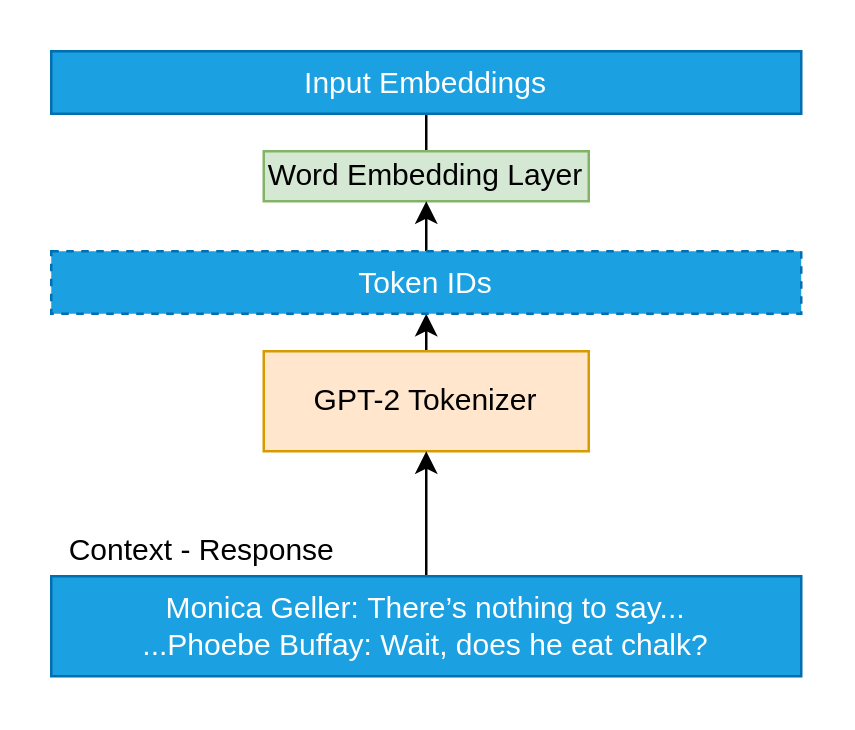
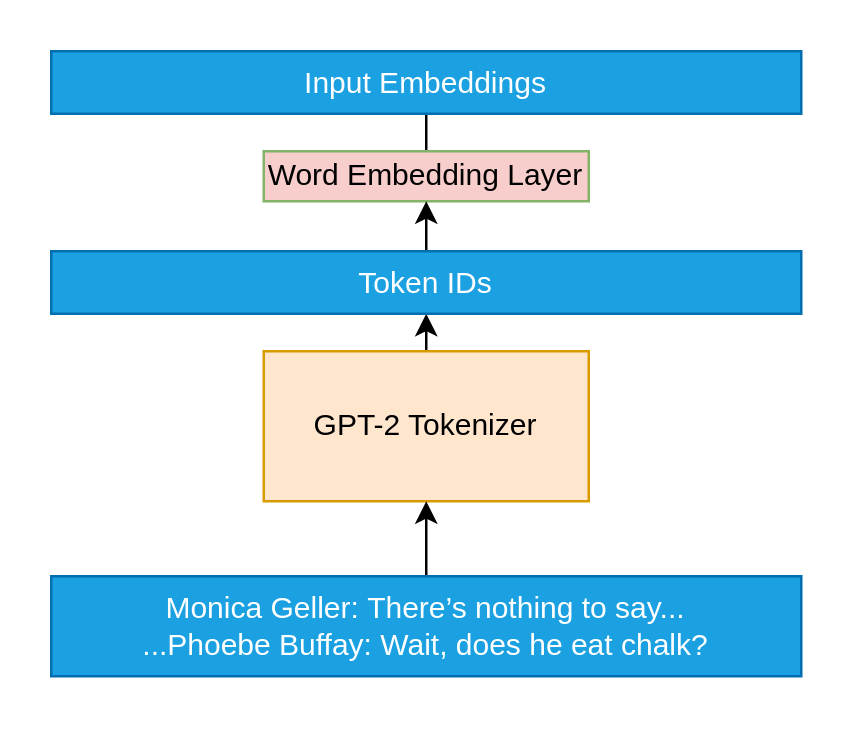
node "Word Embedding Layer": fillcolor #d5e8d4 -> #f8cecc
node "Token IDs": style dashed -> solid
node "GPT-2 Tokenizer": size 325x100 -> 325x150
node "Context - Response": removed
